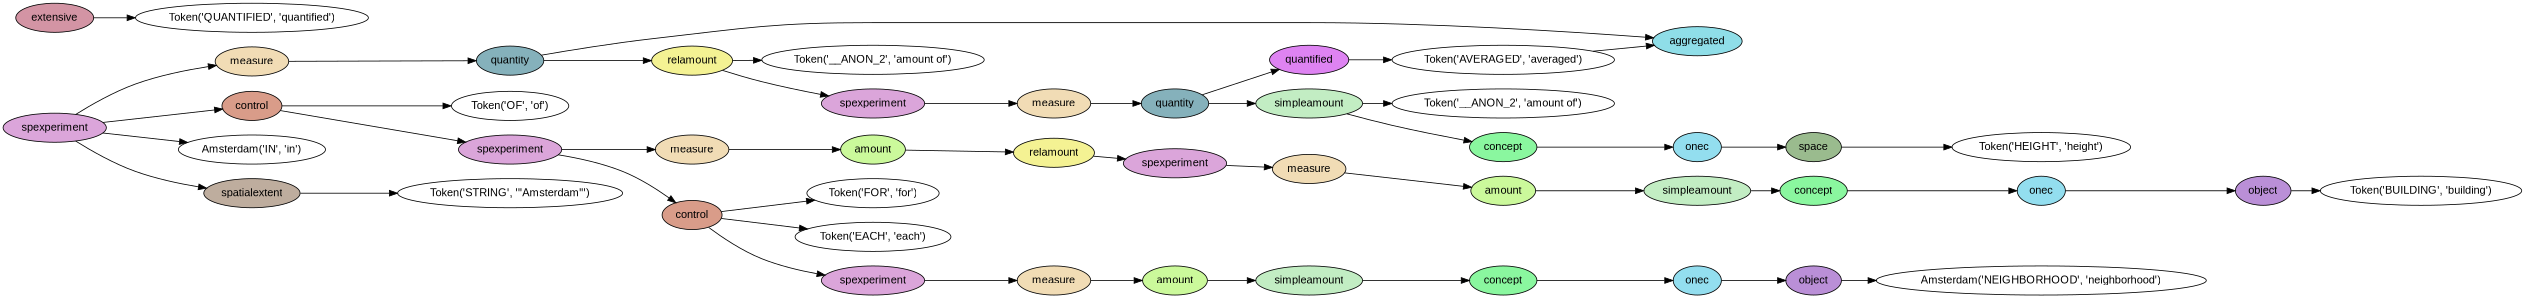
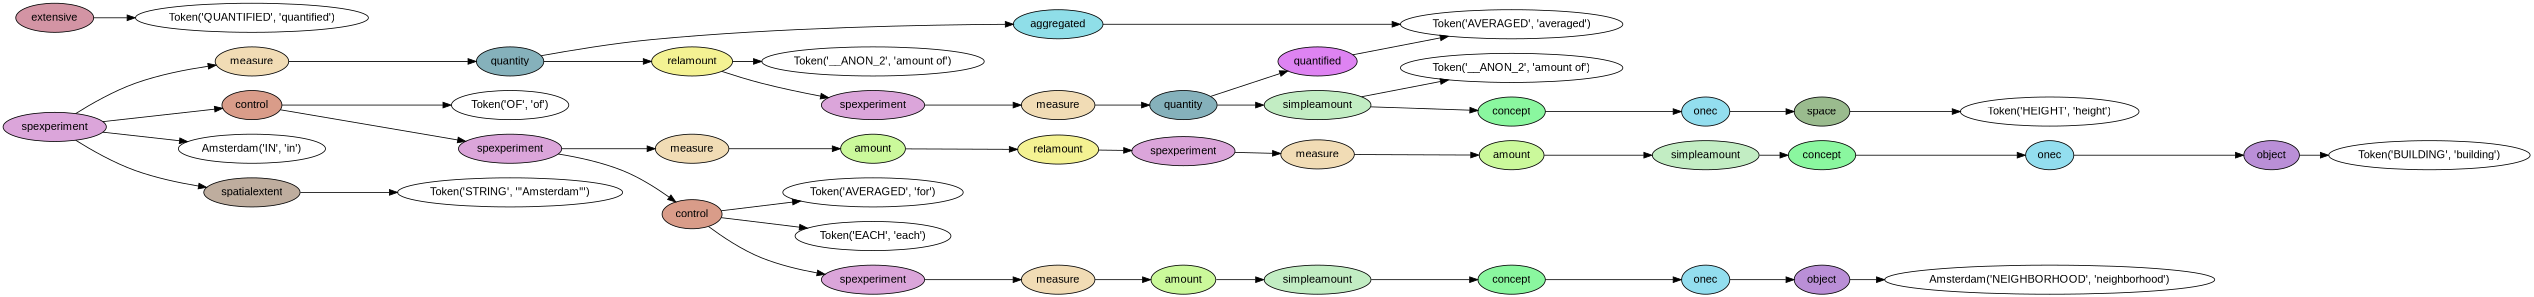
edge "Token('AVERAGED', 'averaged')" -> "aggregated": reversed
node "Token('FOR', 'for')": label "Token('FOR', 'for')" -> "Token('AVERAGED', 'for')"
